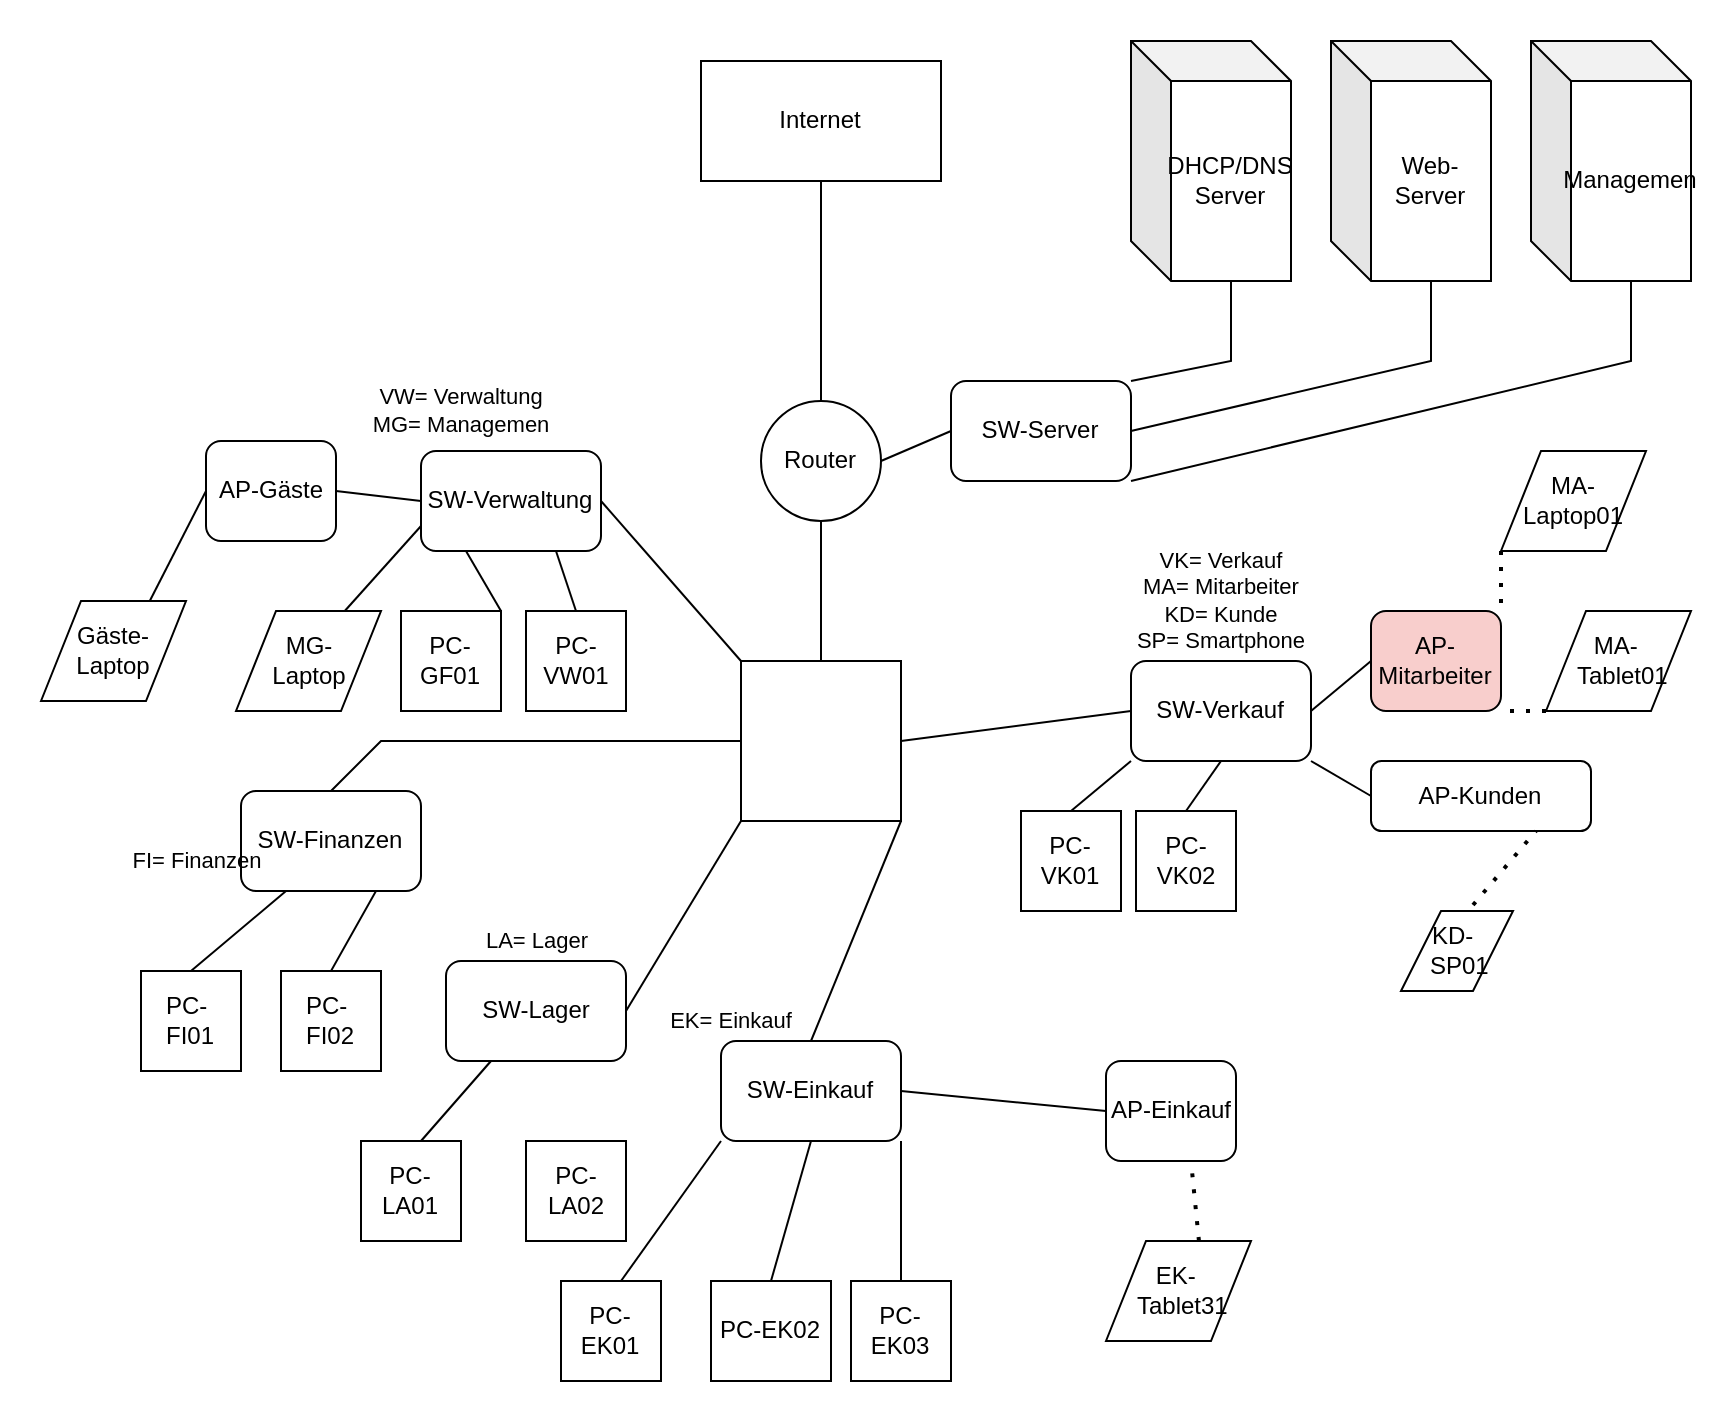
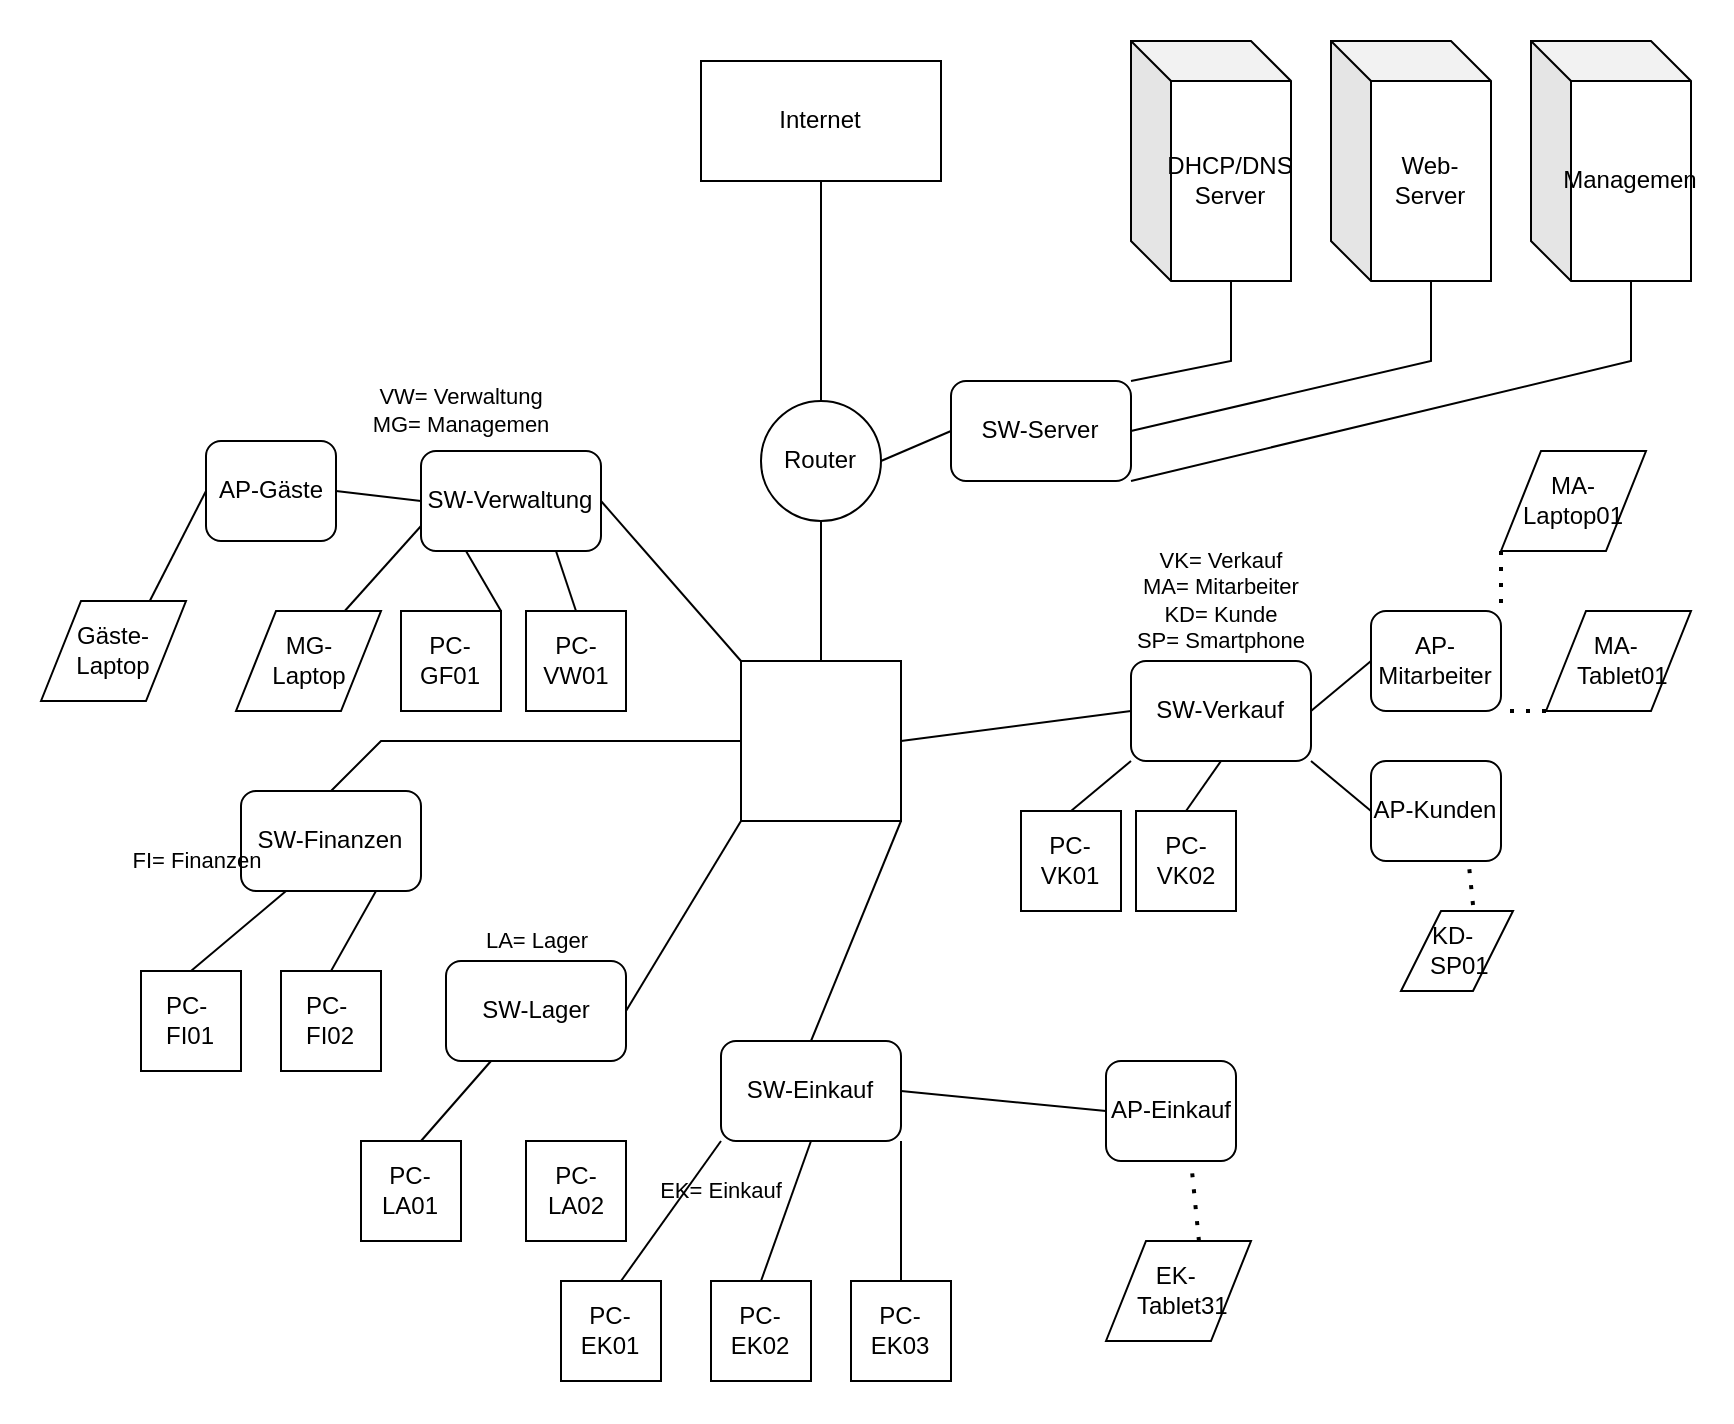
node "AP-Mitarbeiter": fillcolor #f8cecc -> #ffffff
node "AP-Kunden": size 220x70 -> 130x100
node "EK= Einkauf": moved (731, 1021) -> (721, 1191)
node "PC-EK02": size 120x100 -> 100x100
